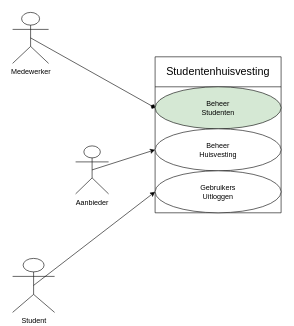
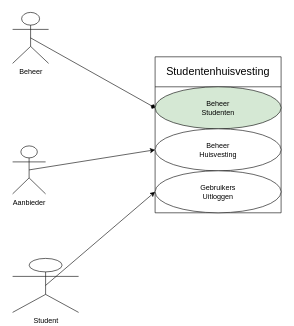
node "Medewerker": label "Medewerker" -> "Beheer"
node "Aanbieder": moved (92, 170) -> (29, 170)
node "Student": size 42x54 -> 66x54
